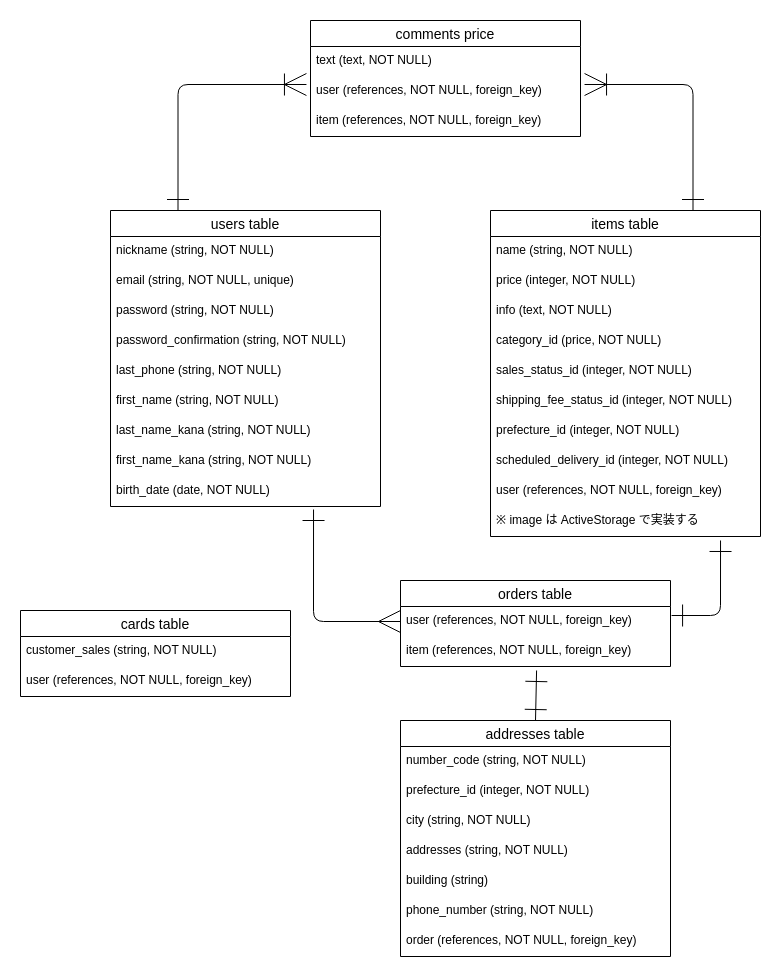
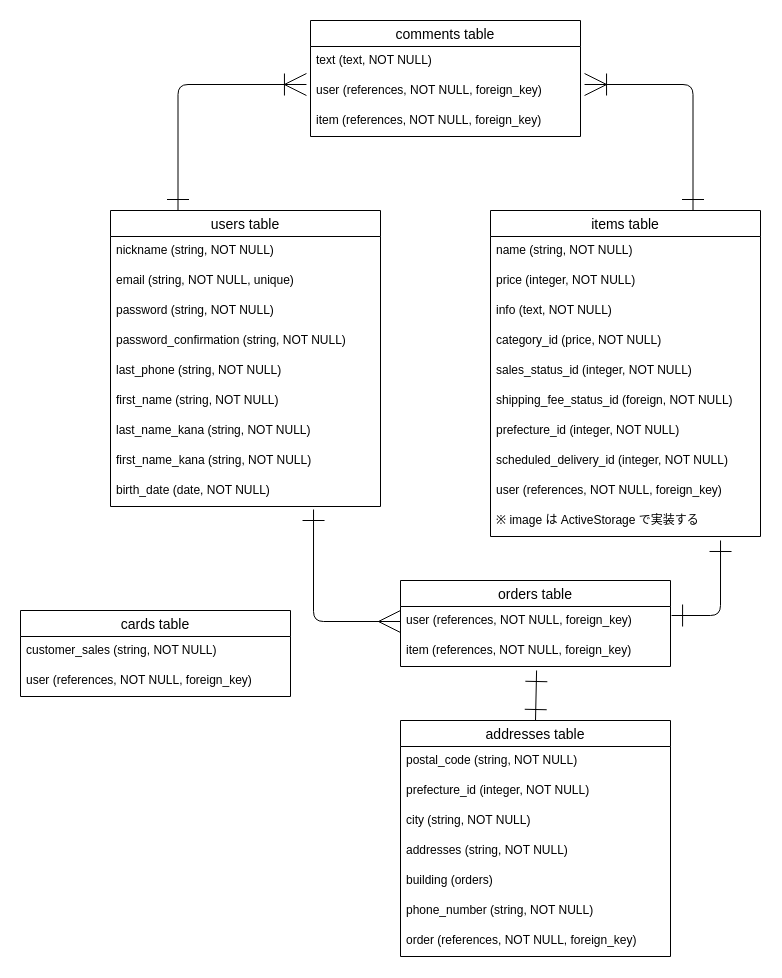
node "comments price": label "comments price" -> "comments table"
node "shipping_fee_status_id (integer, NOT NULL)": label "shipping_fee_status_id (integer, NOT NULL)" -> "shipping_fee_status_id (foreign, NOT NULL)"
node "number_code (string, NOT NULL)": label "number_code (string, NOT NULL)" -> "postal_code (string, NOT NULL)"
node "building (string)": label "building (string)" -> "building (orders)"
